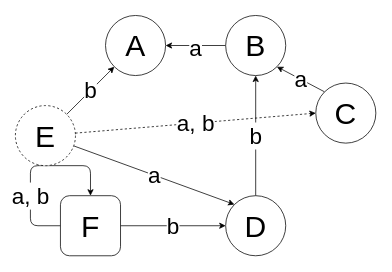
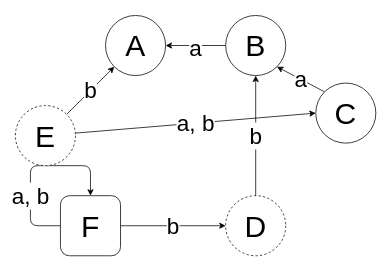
edge "E" -> "C": style dashed -> solid
edge "E" -> "D": removed, label "a"
node "D": style solid -> dashed
